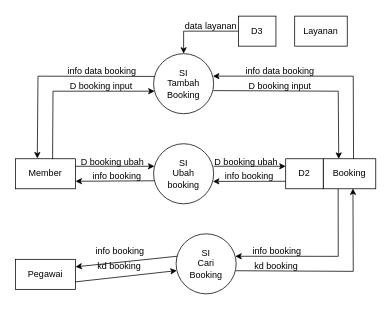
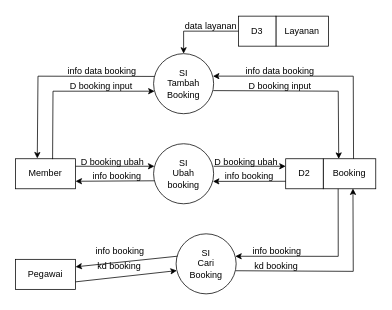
node "Layanan": moved (321, 31) -> (302, 31)
